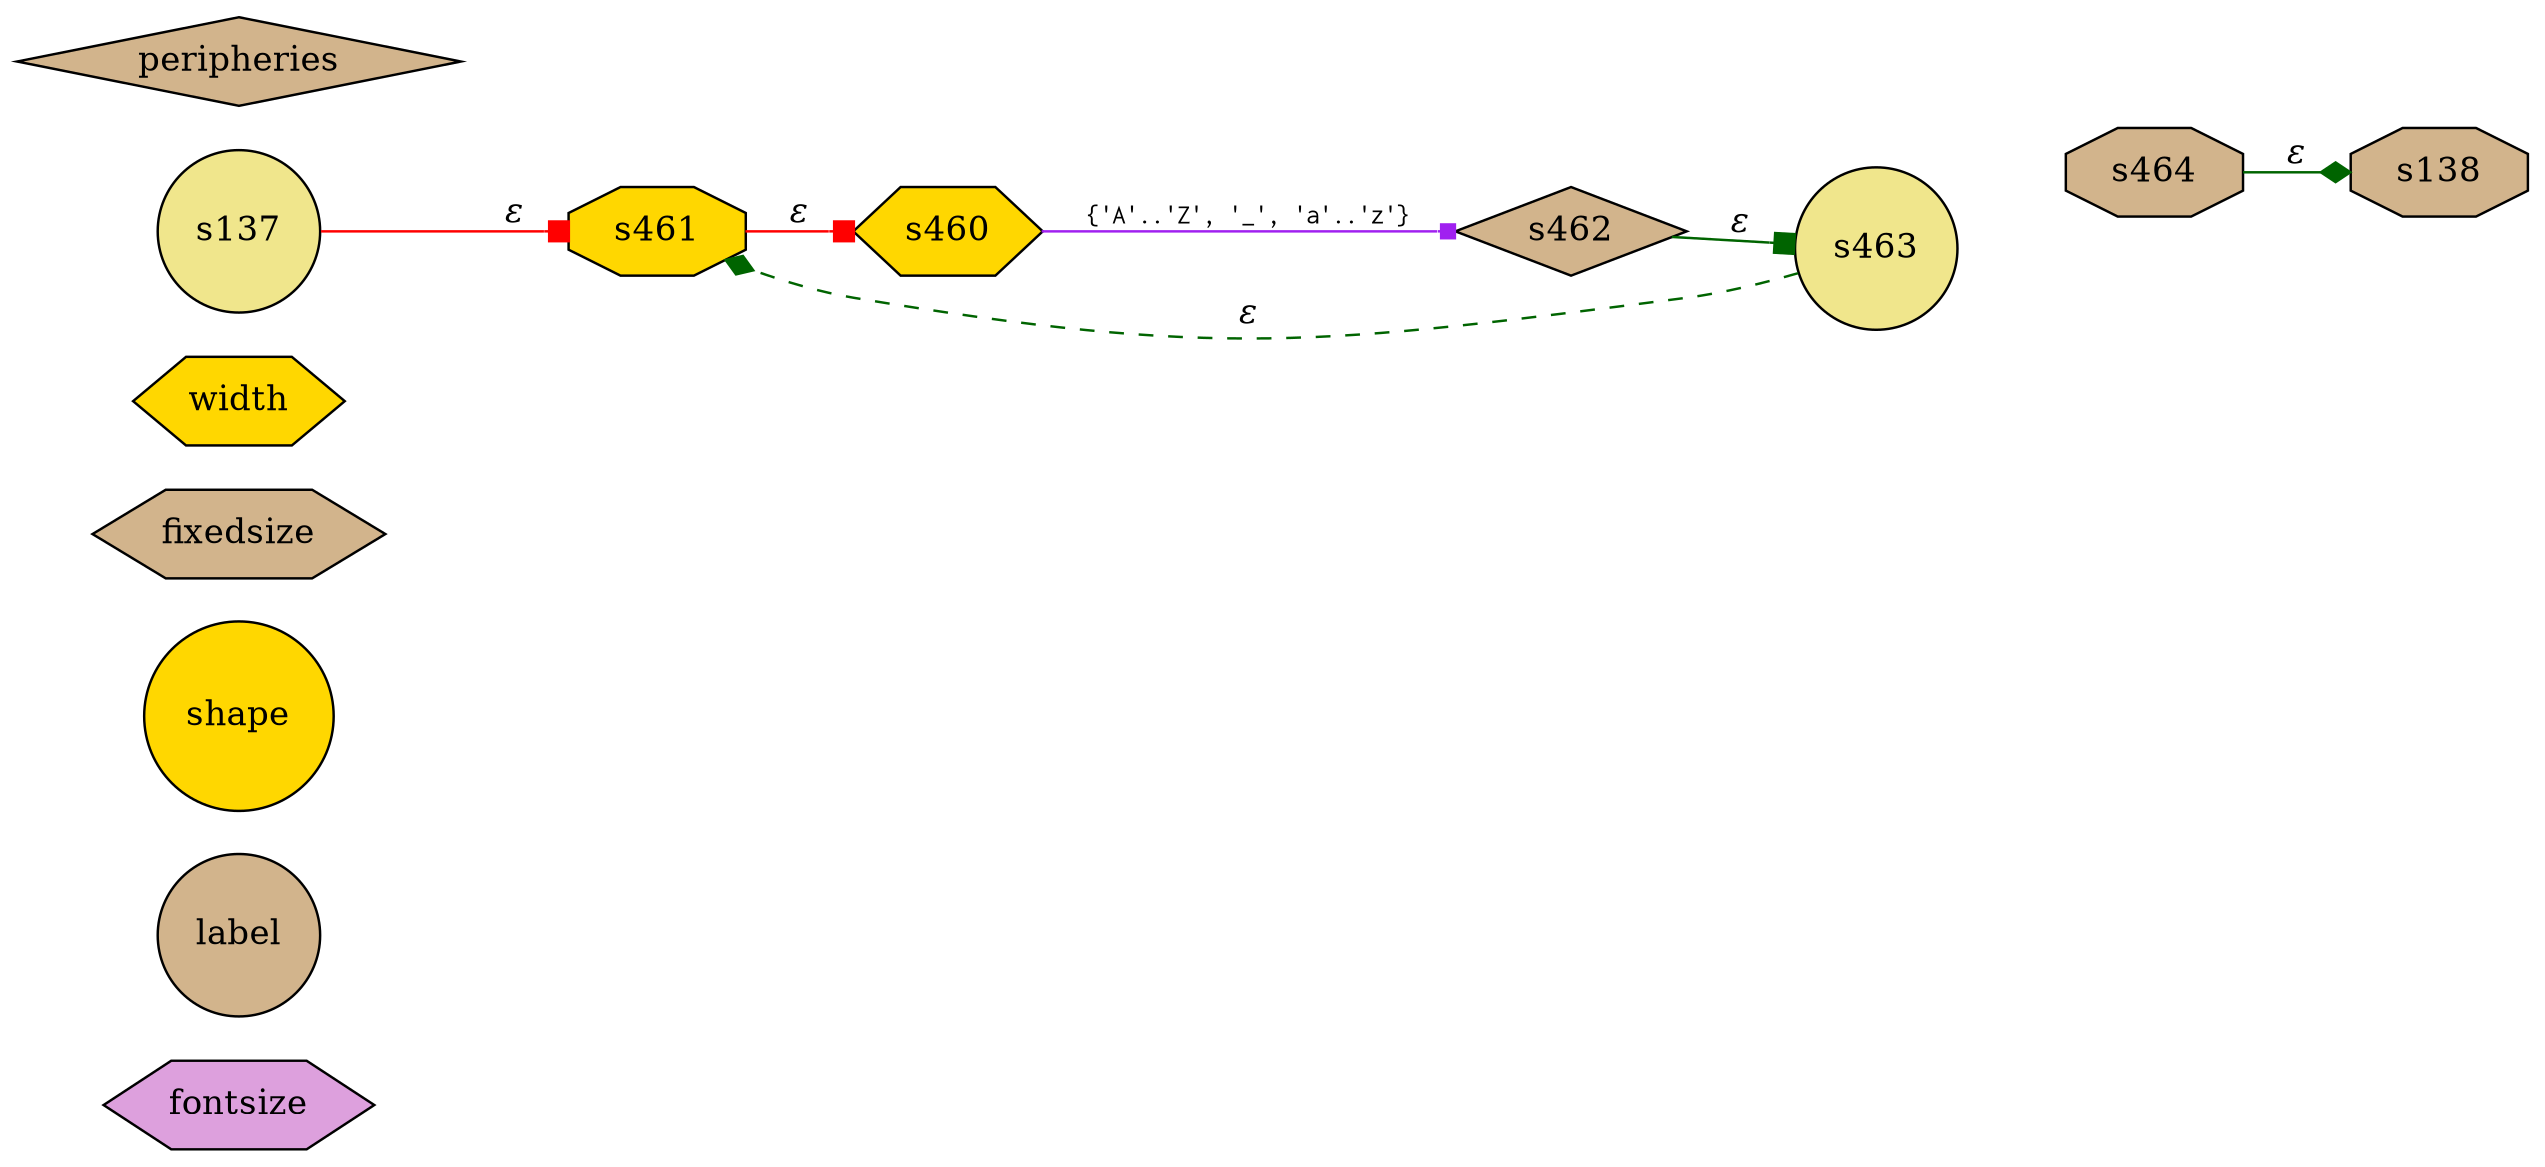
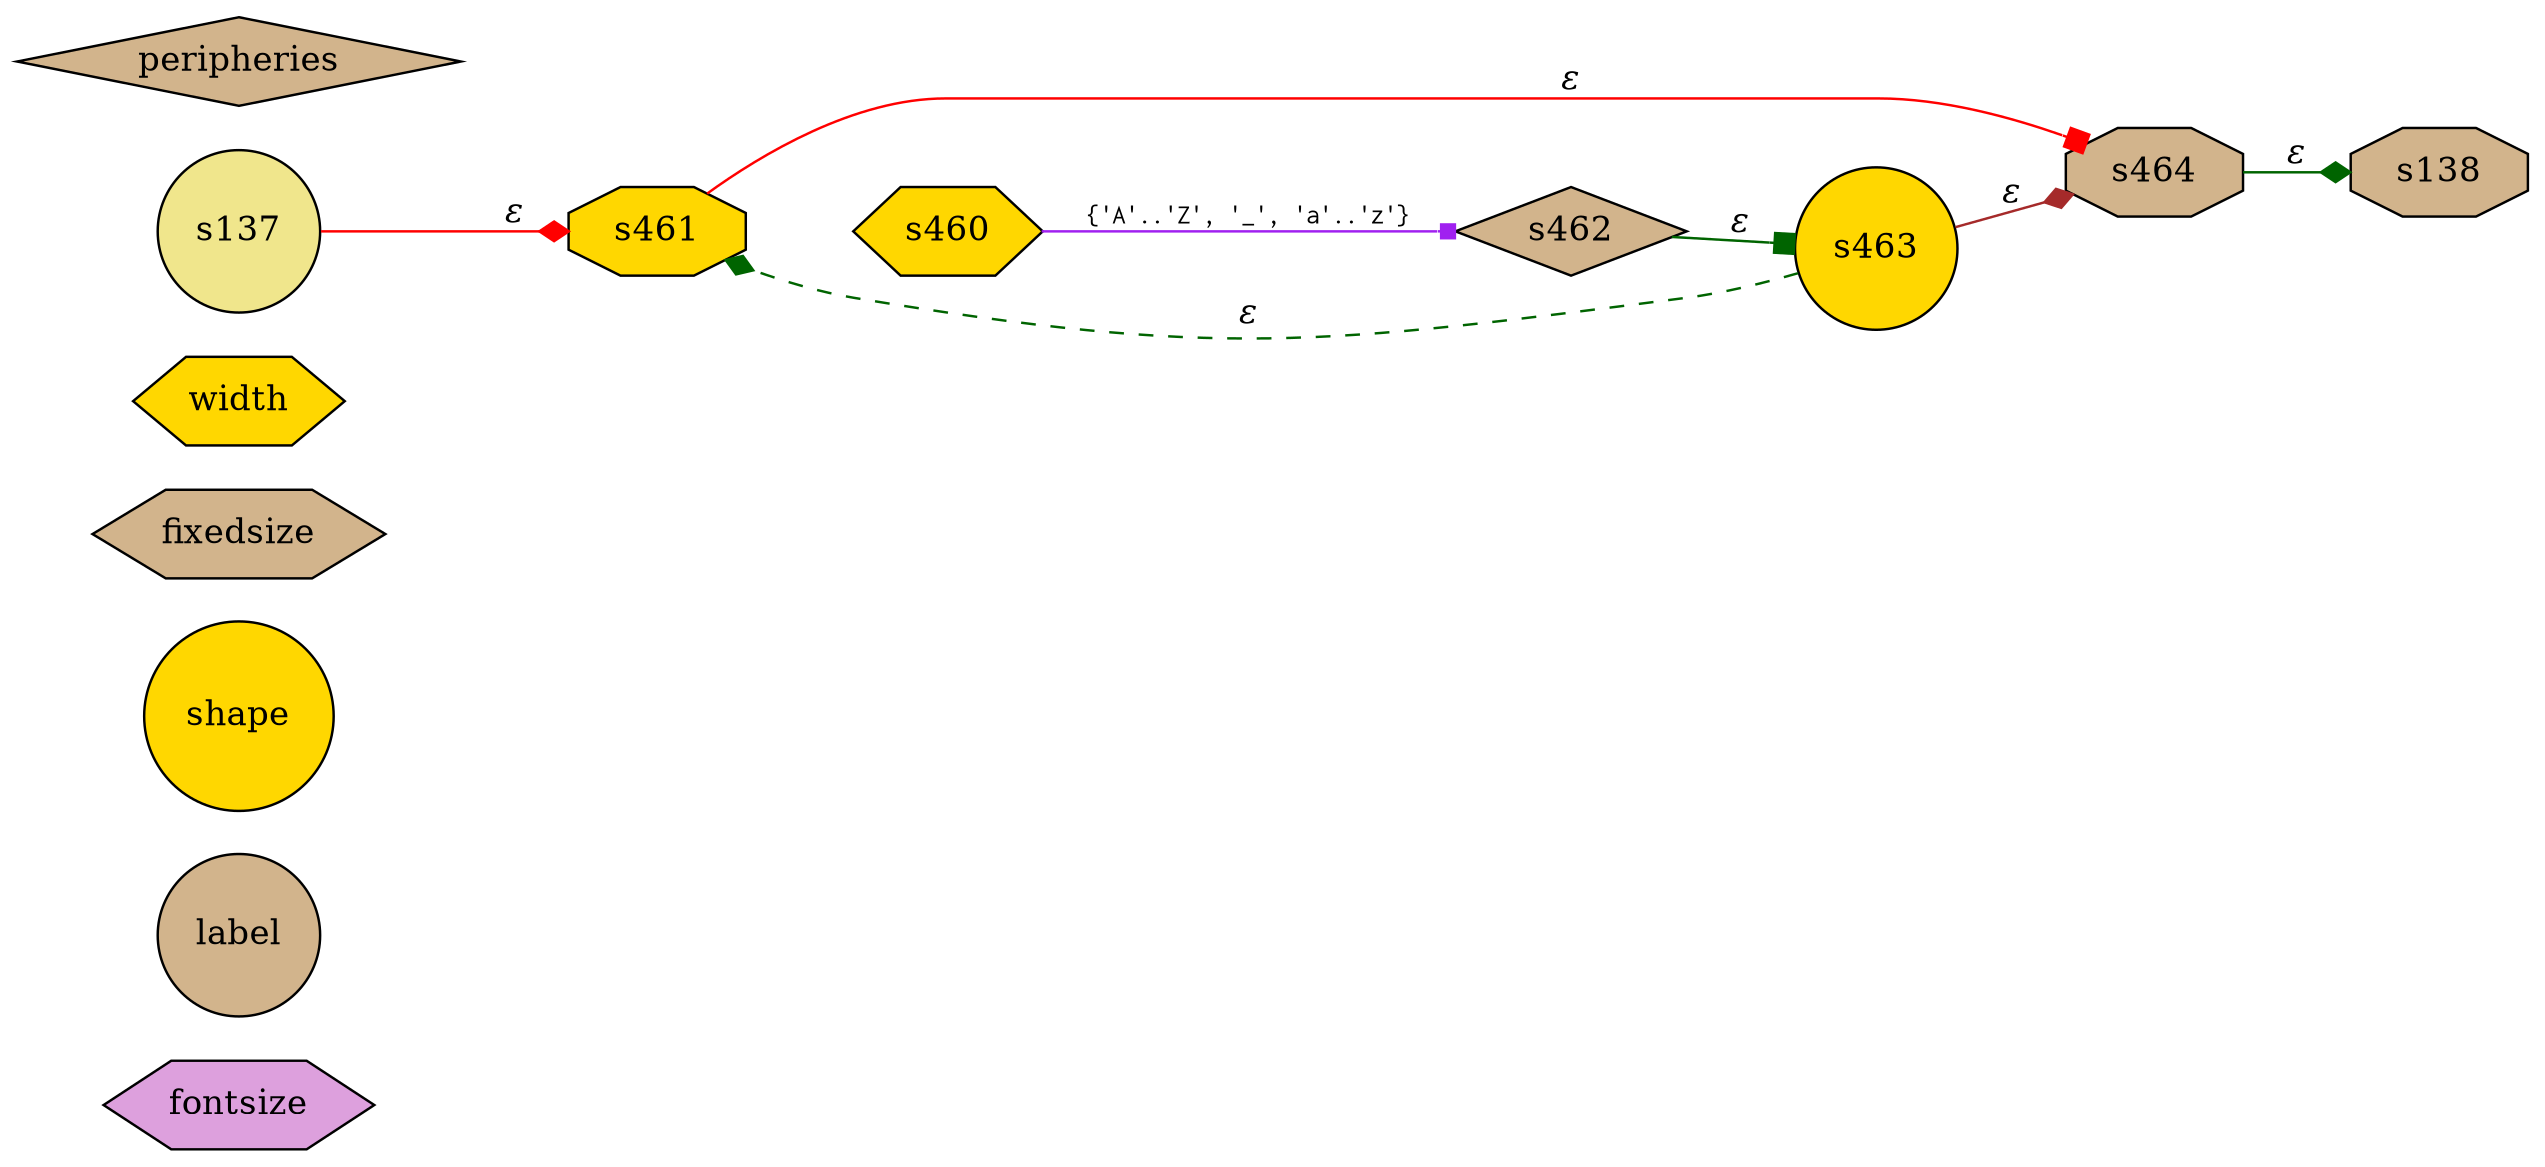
edge "s463" -> "s464": added, label "ε"
edge "s137" -> "s461": arrowhead box -> diamond
edge "s461" -> "s460": now "s461" -> "s464"
node "s463": fillcolor khaki -> gold
